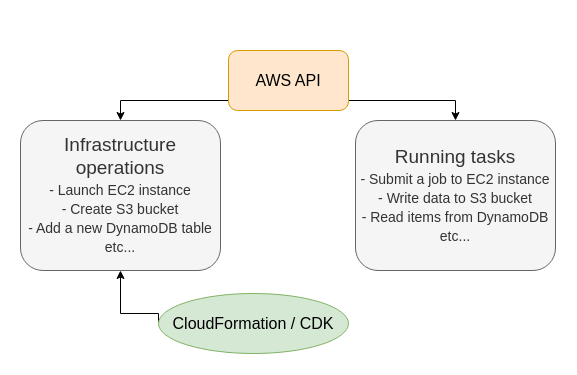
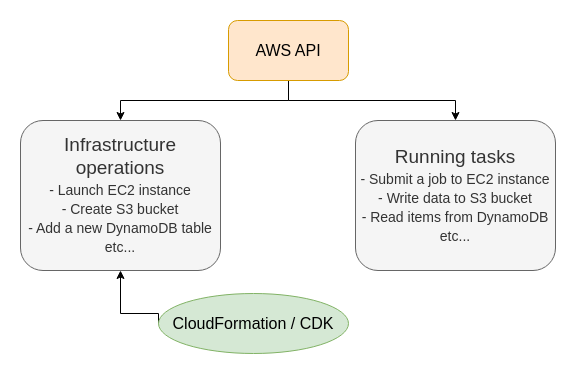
node "AWS API": moved (289, 81) -> (289, 51)
